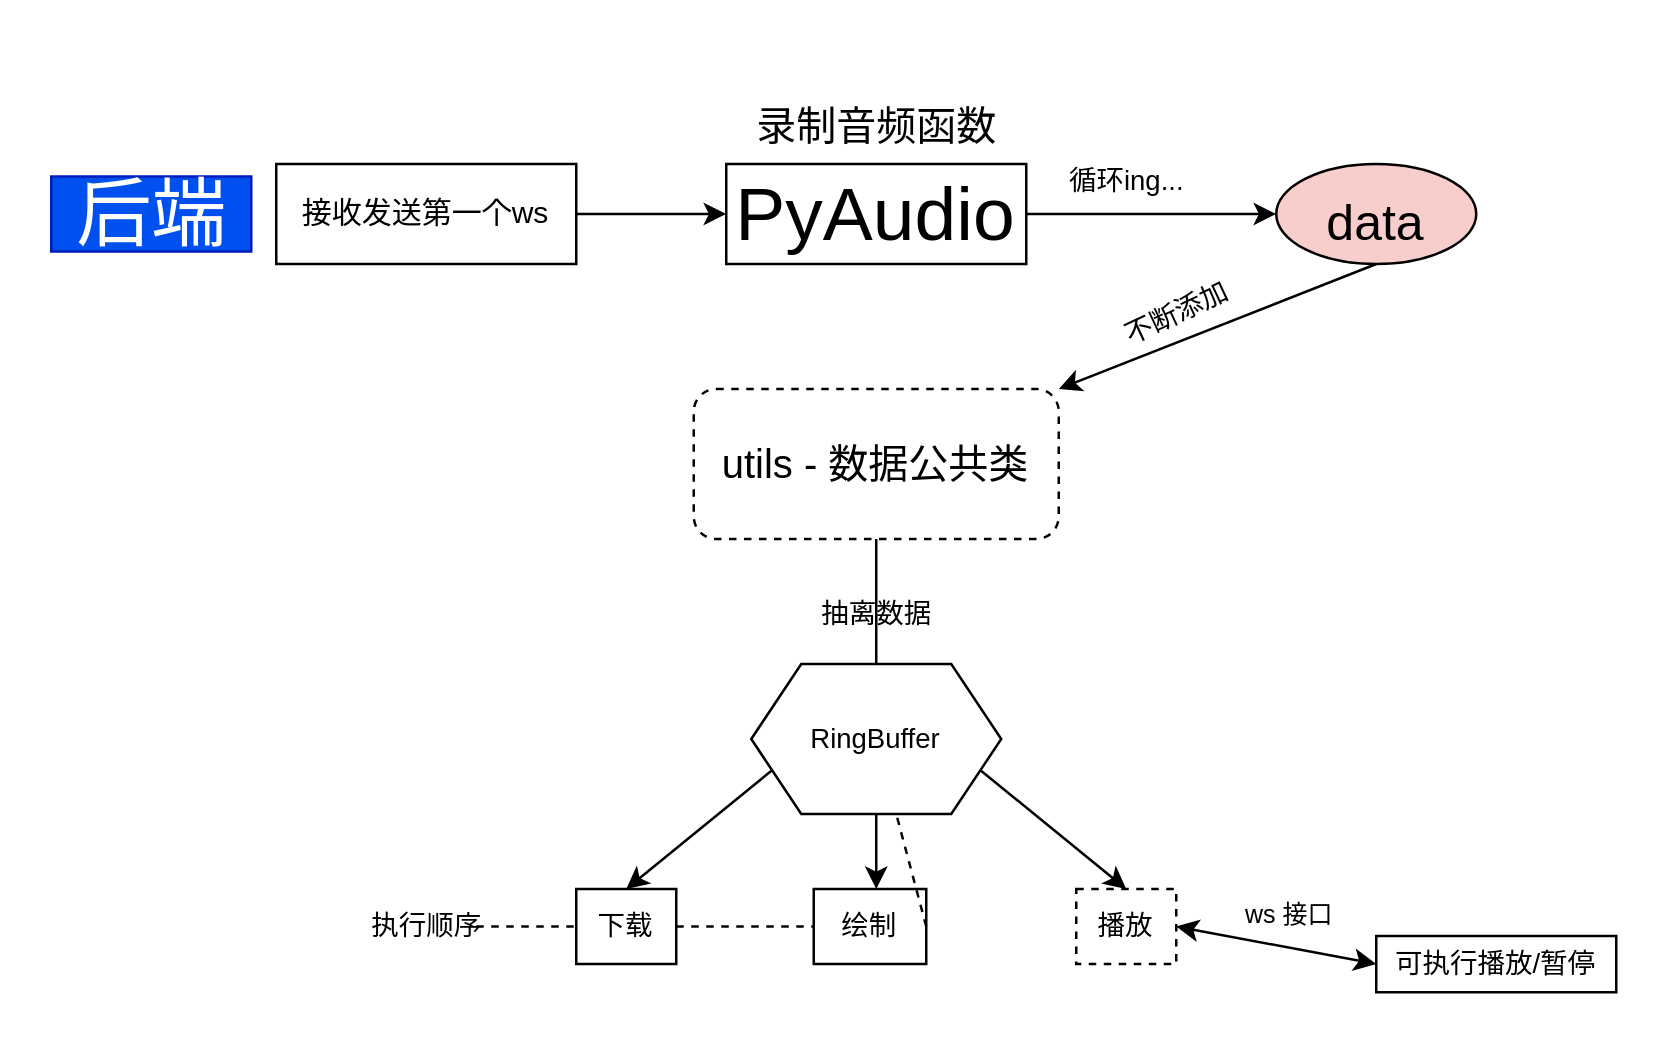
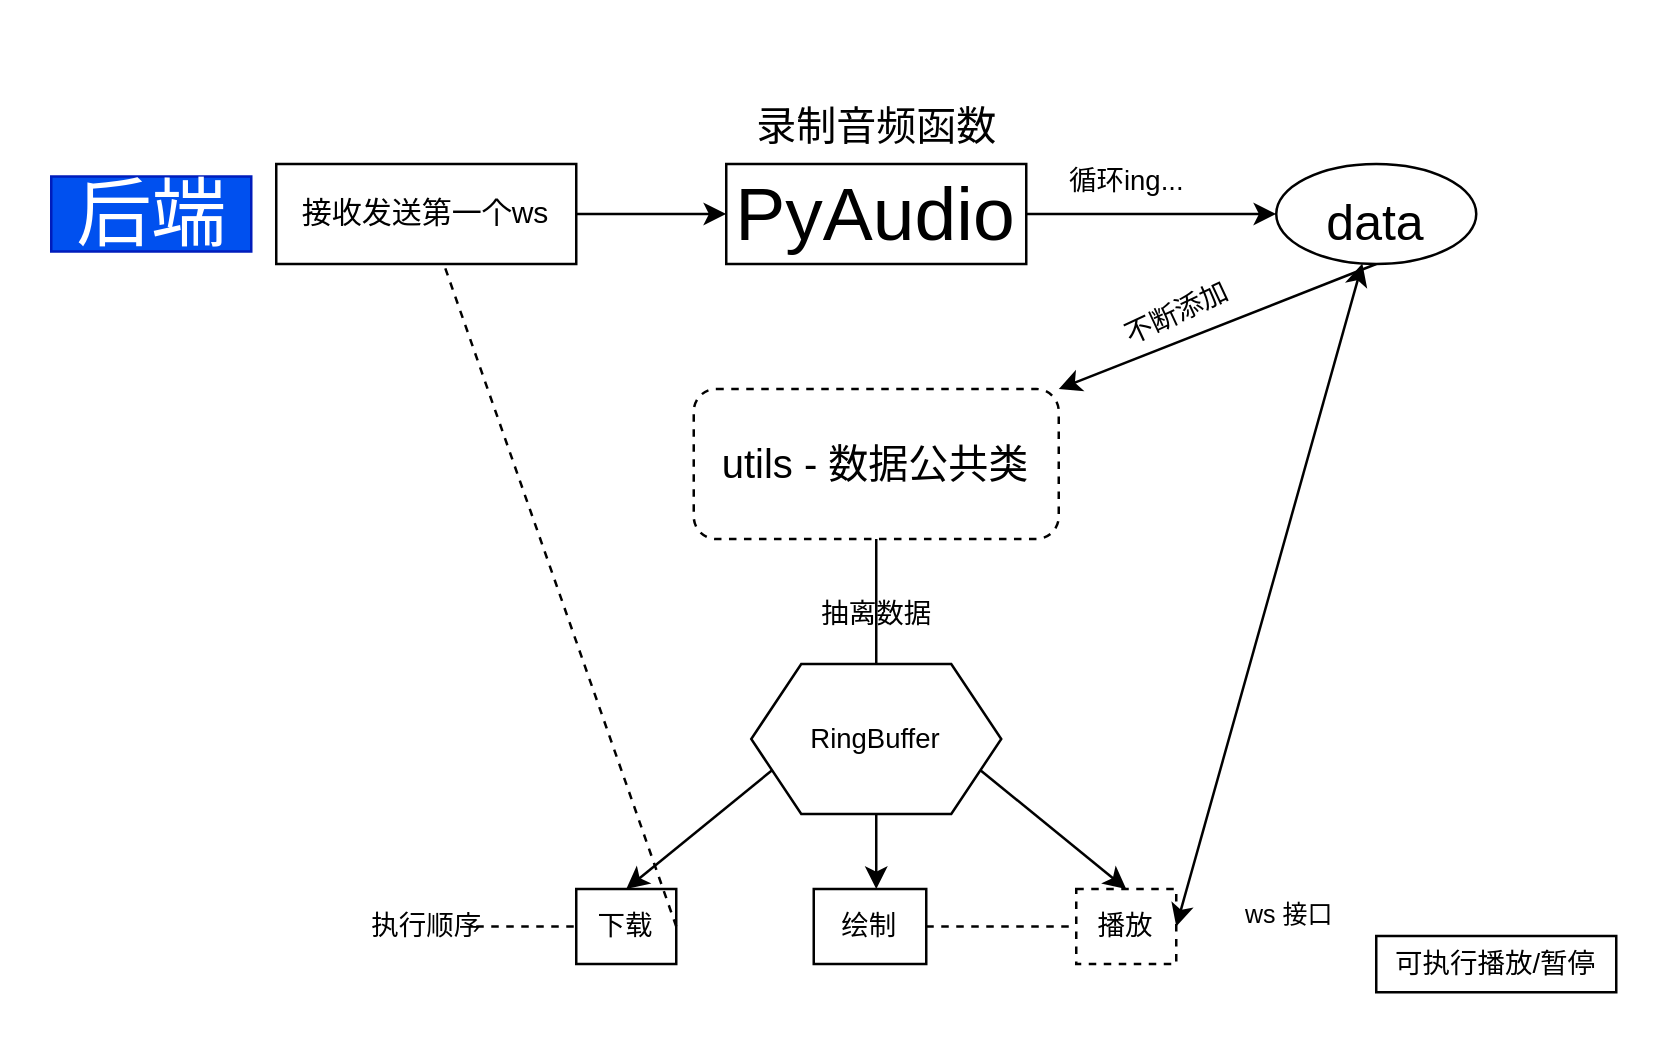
node "data": fillcolor #f8cecc -> #ffffff
edge "RingBuffer" -- "绘制": now "播放" -- "绘制"
edge "下载" -- "绘制": now "下载" -- "接收发送第一个ws"
edge "播放" -- "可执行播放/暂停": now "播放" -- "data"
